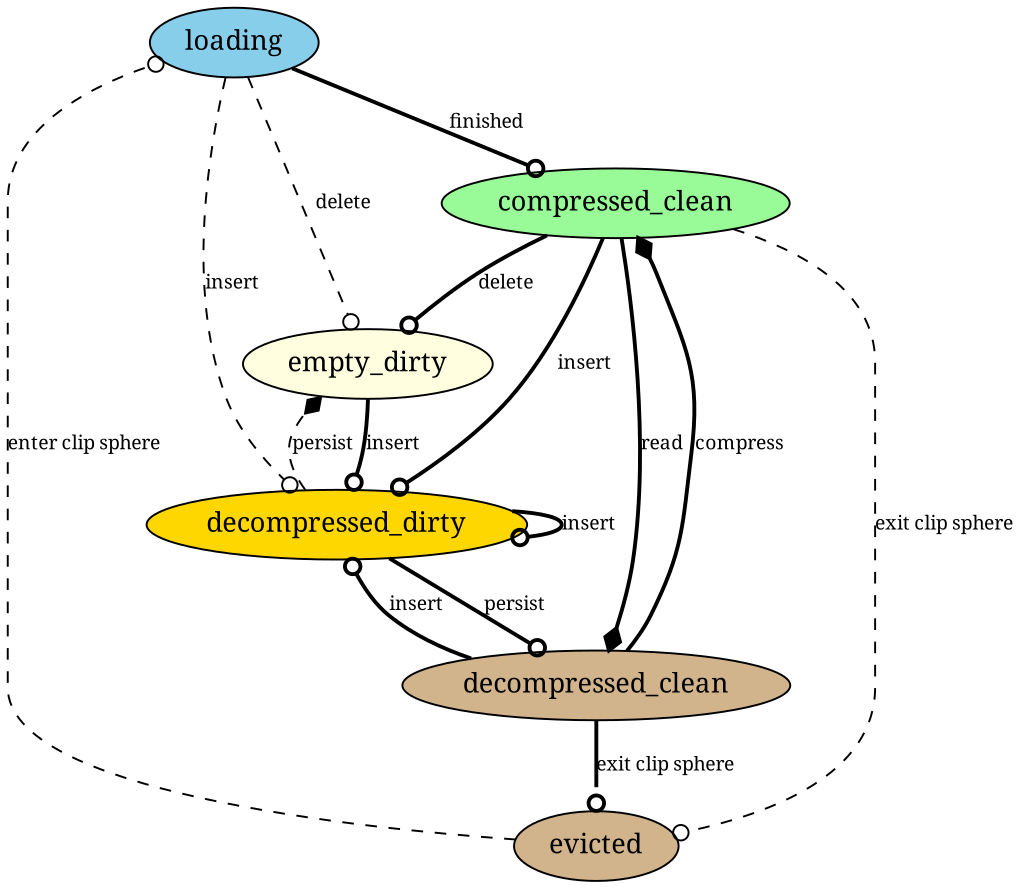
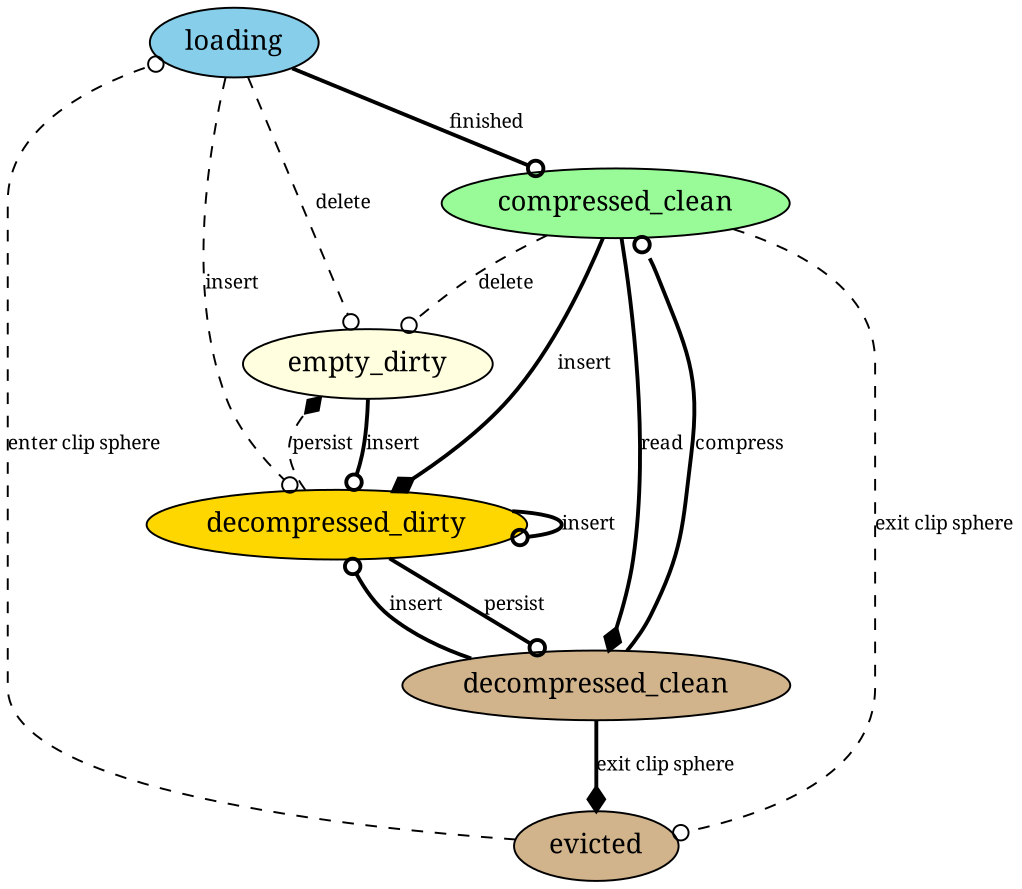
edge "compressed_clean" -> "empty_dirty": style bold -> dashed
edge "compressed_clean" -> "decompressed_dirty": arrowhead odot -> diamond
edge "decompressed_clean" -> "compressed_clean": arrowhead diamond -> odot
edge "decompressed_clean" -> "evicted": arrowhead odot -> diamond
